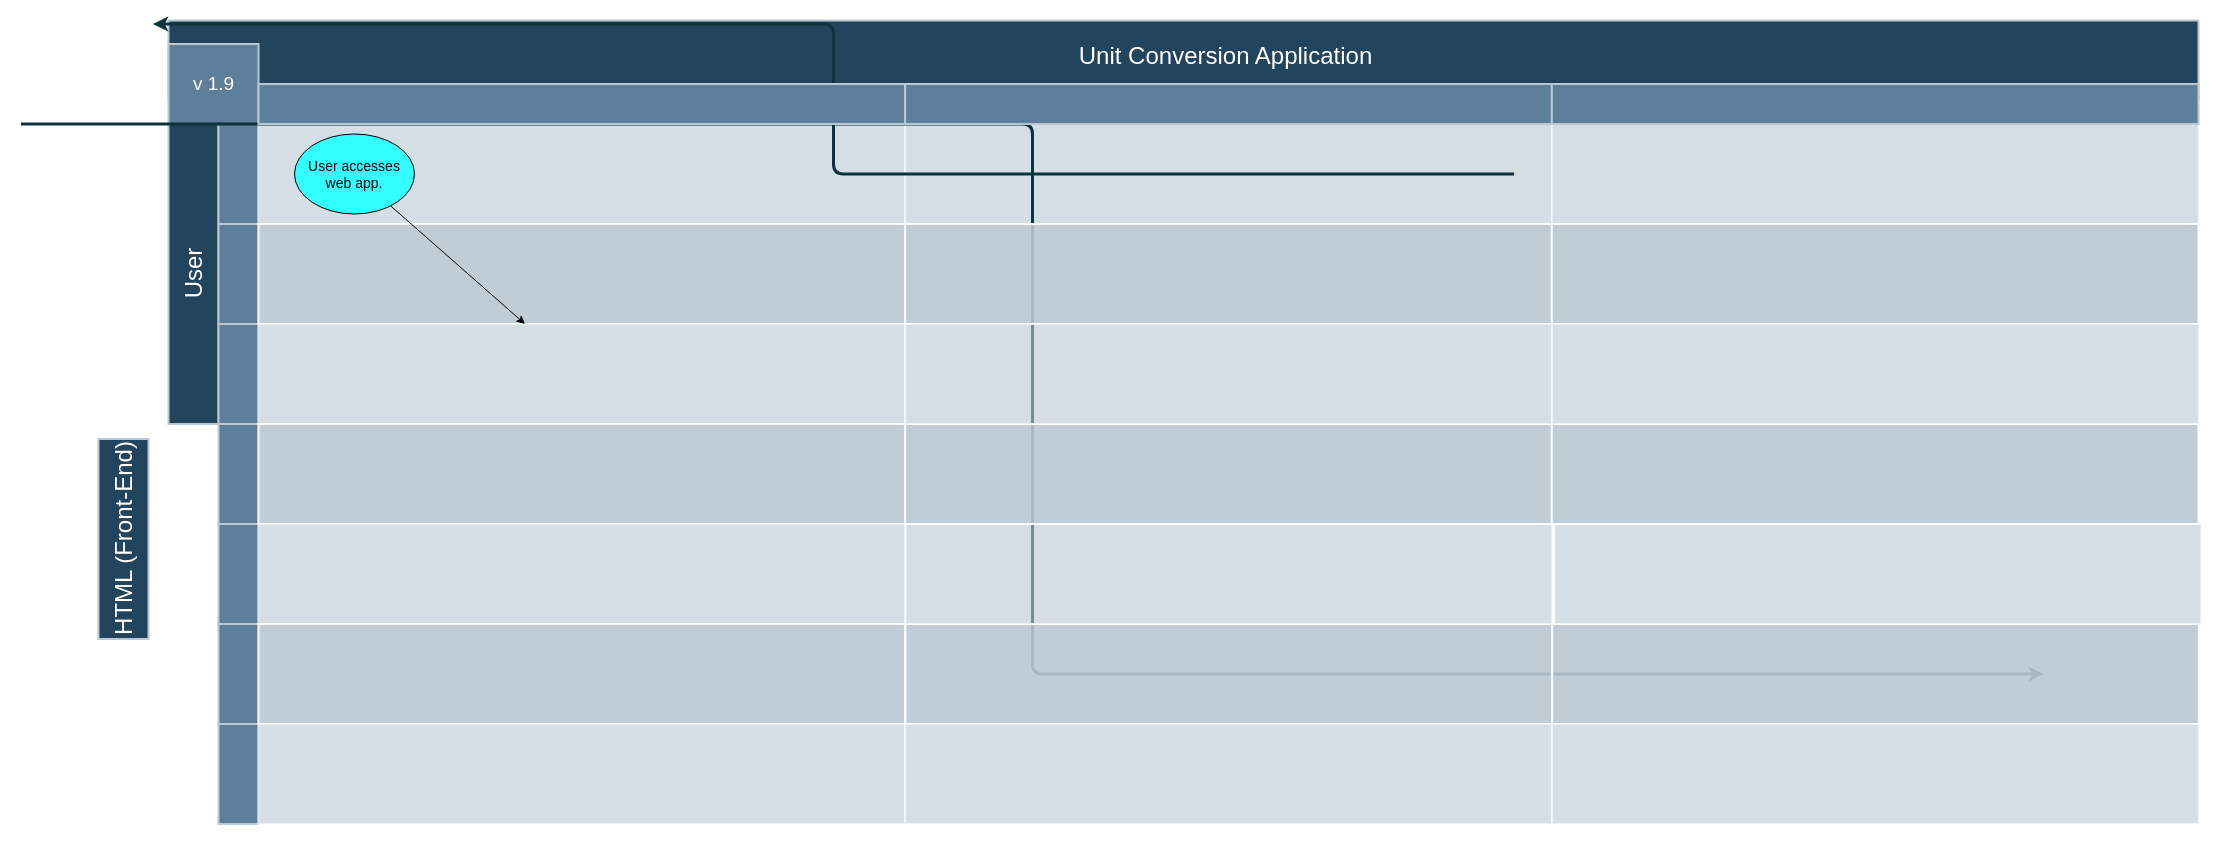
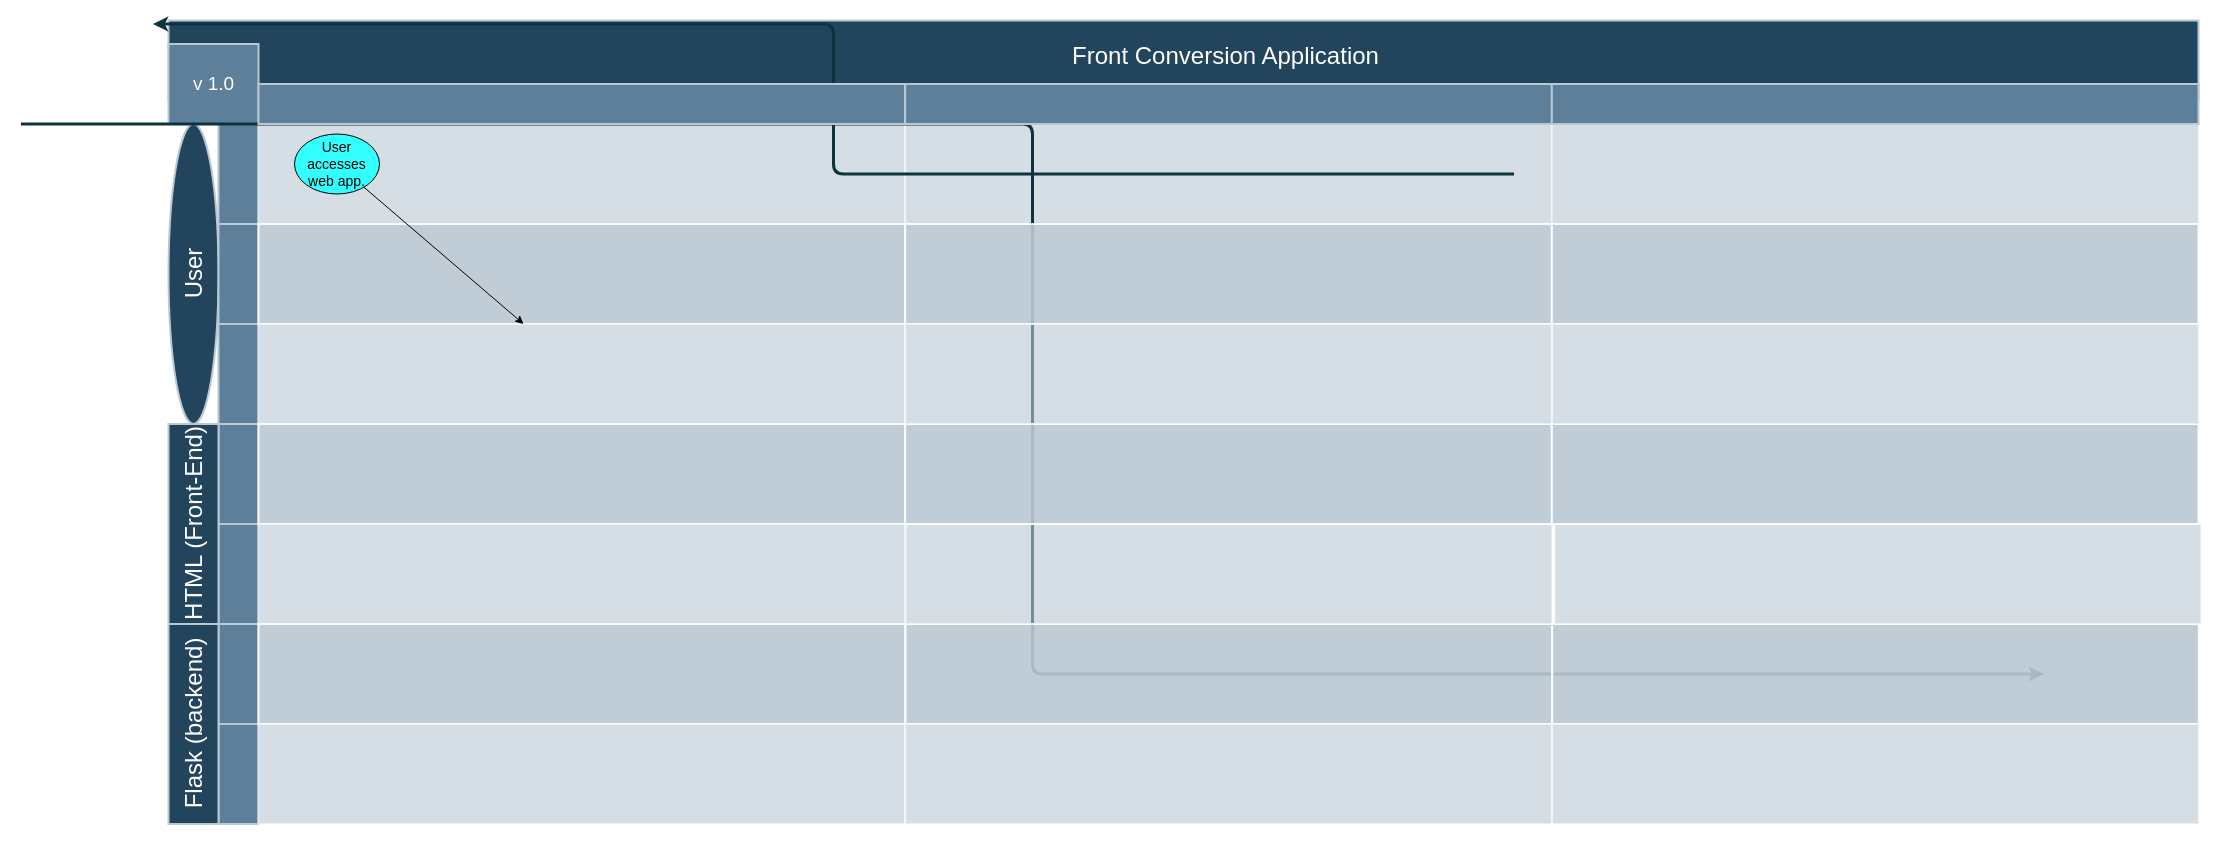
node "Unit Conversion Application": label "Unit Conversion Application" -> "Front Conversion Application"
node "v 1.9": label "v 1.9" -> "v 1.0"
node "User accesses web app.": size 120x80 -> 85x60
node "User": shape rectangle -> ellipse
node "HTML (Front-End)": moved (124, 539) -> (194, 524)
node "Flask (backend)": added
